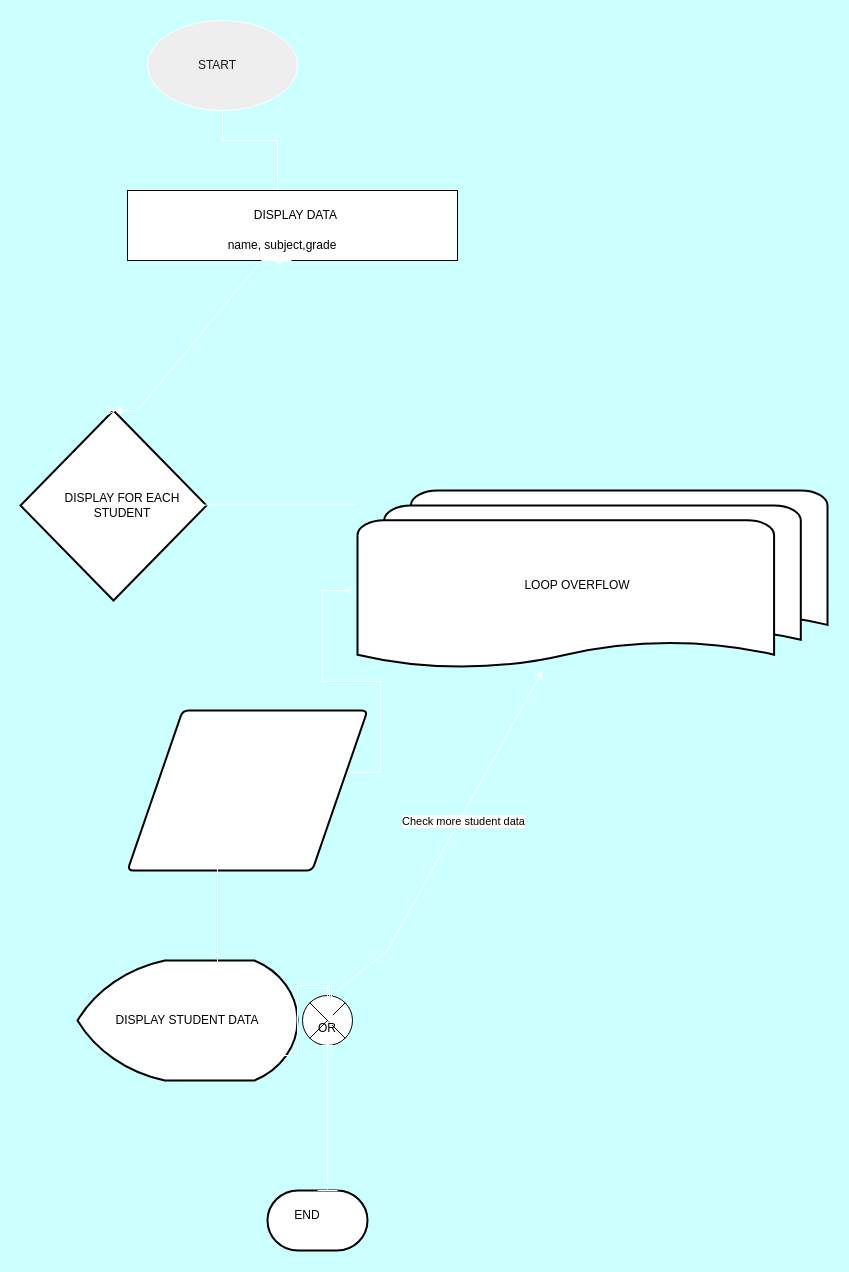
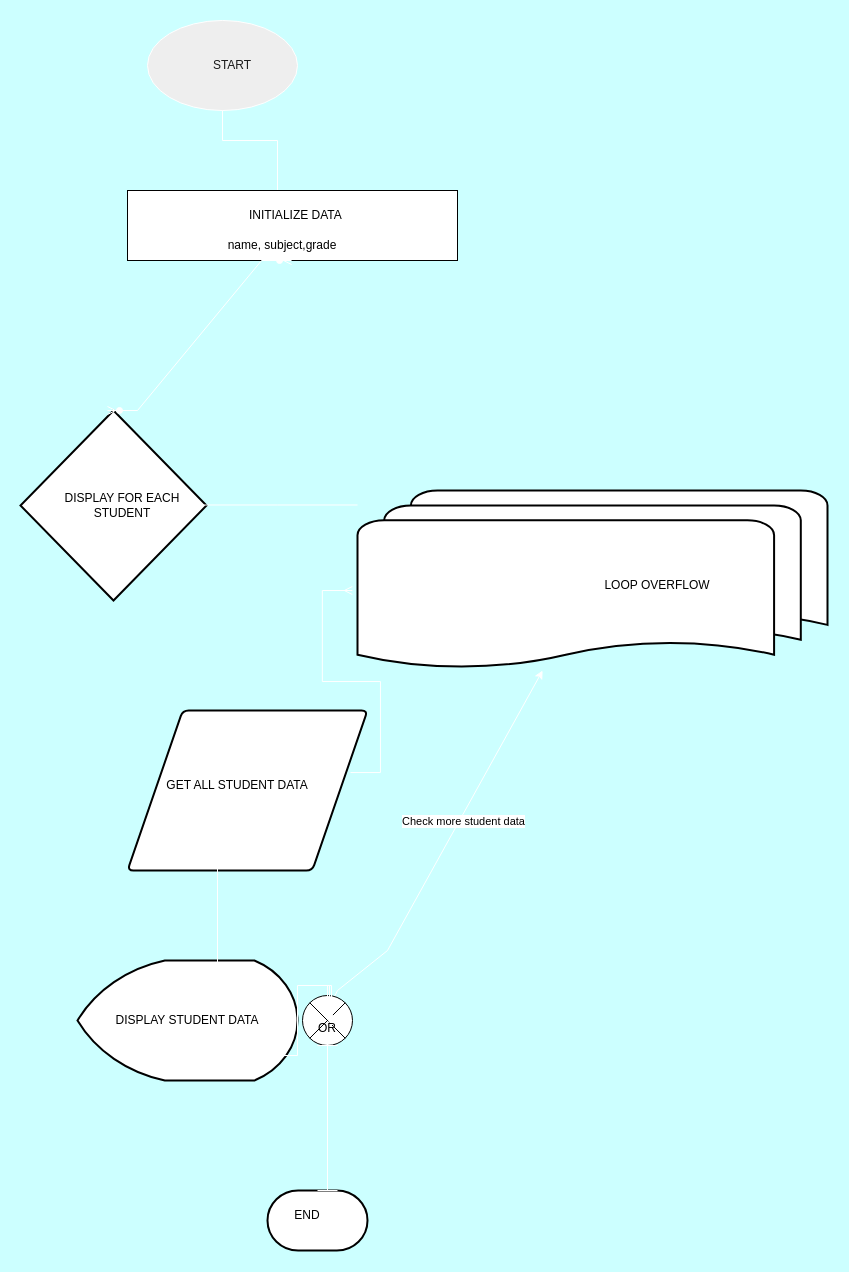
node "START": moved (218, 66) -> (233, 66)
node "DISPLAY DATA": label "DISPLAY DATA" -> "INITIALIZE DATA"
node "LOOP OVERFLOW": moved (578, 586) -> (658, 586)
node "GET ALL STUDENT DATA": added
